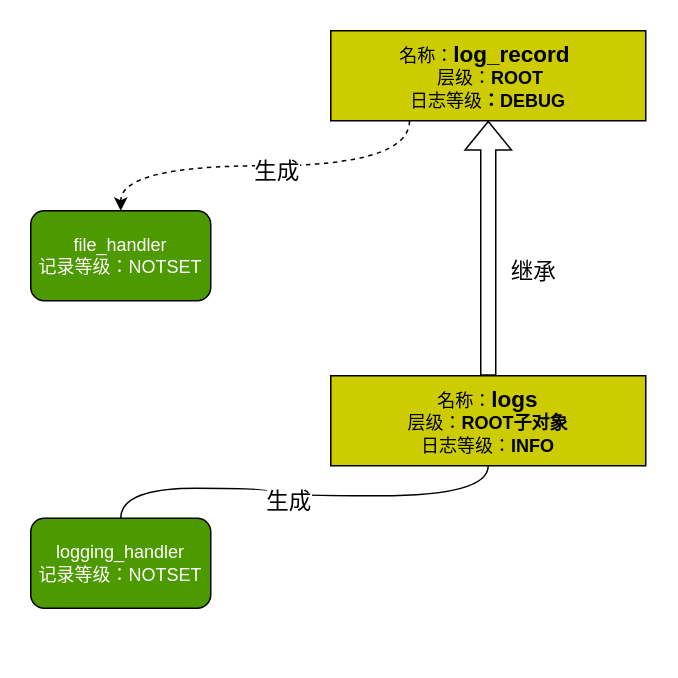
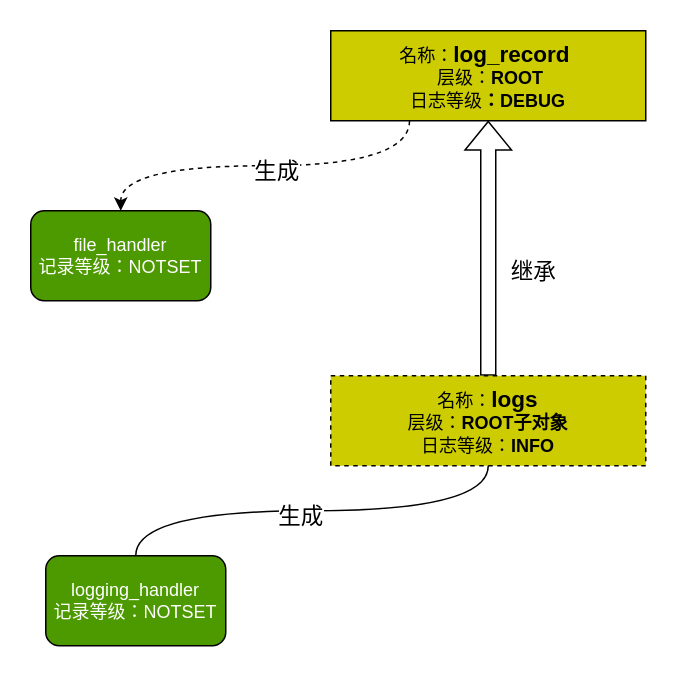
node "名称：logs 层级：ROOT子对象 日志等级：INFO": style solid -> dashed
node "logging_handler 记录等级：NOTSET": moved (121, 563) -> (136, 601)
